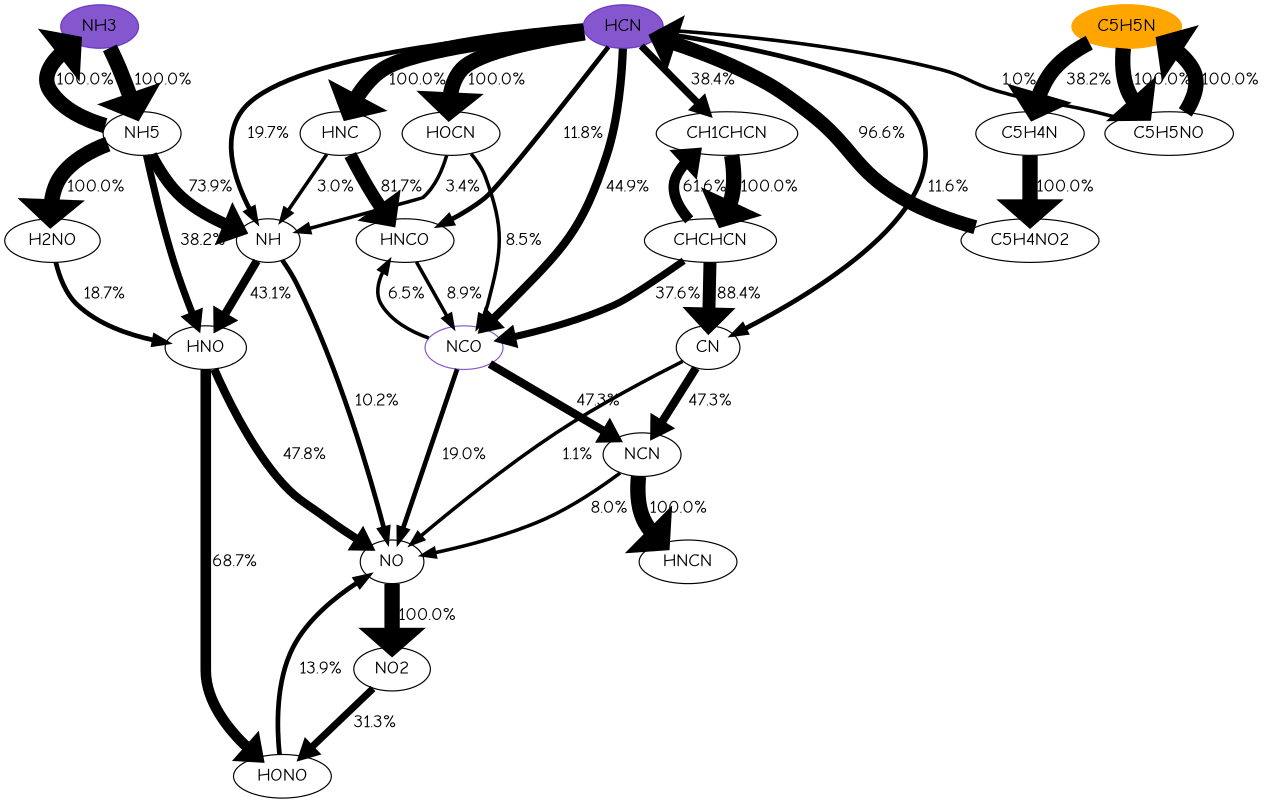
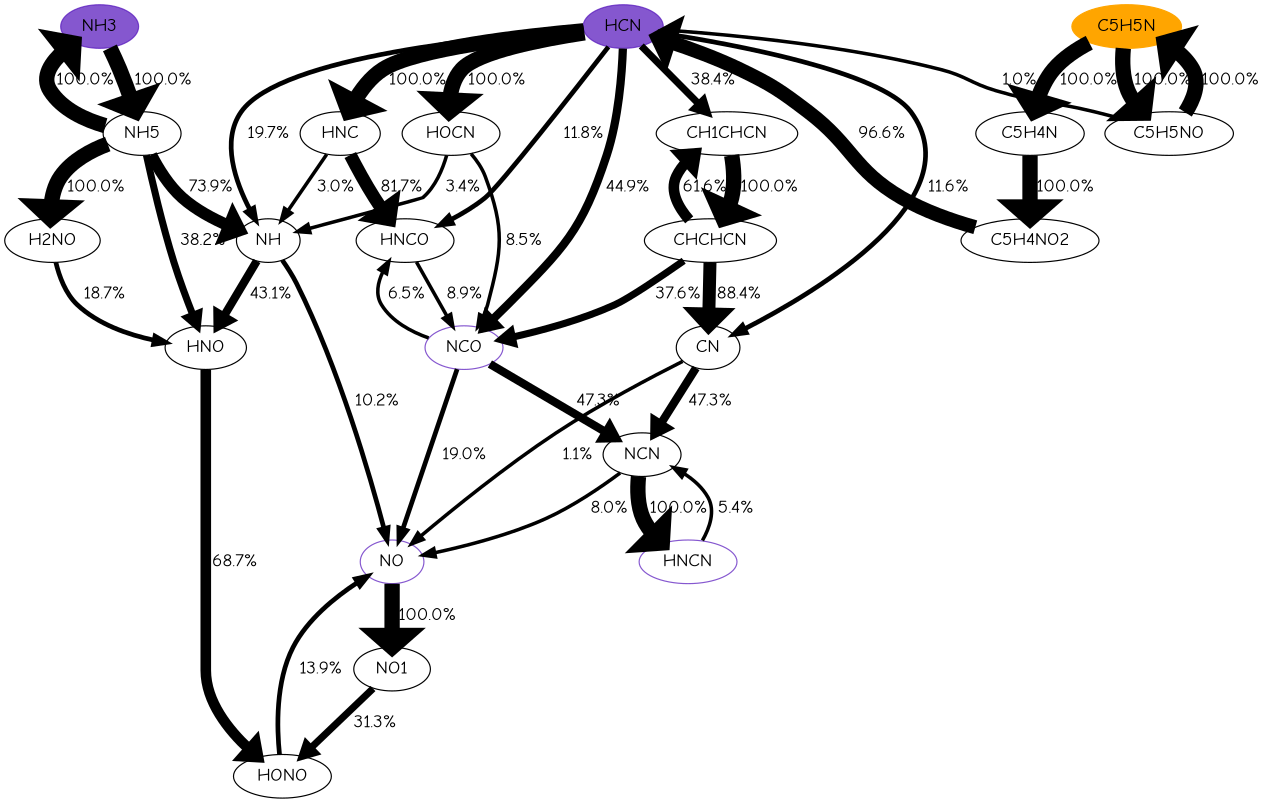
edge "C5H5N" -> "C5H4N": label " 38.2%" -> " 100.0%"
edge "HNO" -> "NO": removed, label "47.8%"
edge "HNCN" -> "NCN": added, label "5.4%"
node "NO": color black -> #500dbab1
node "HNCN": color black -> #500dbab1
node "NO2": label "NO2" -> "NO1"
